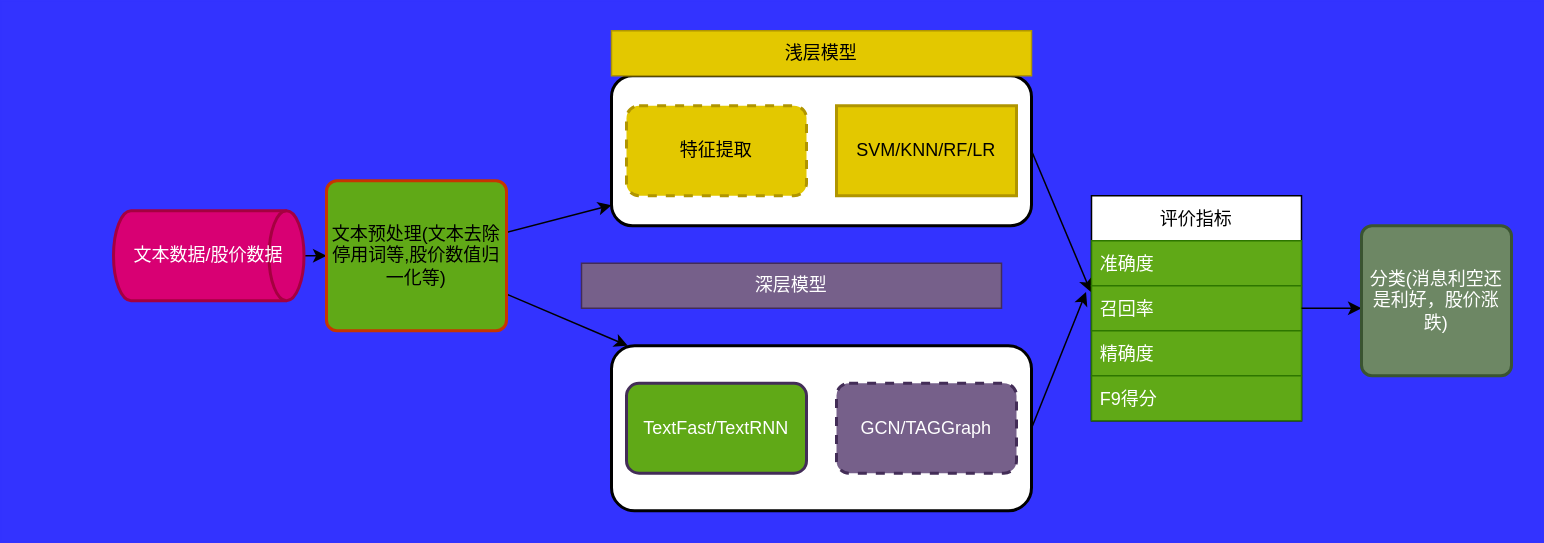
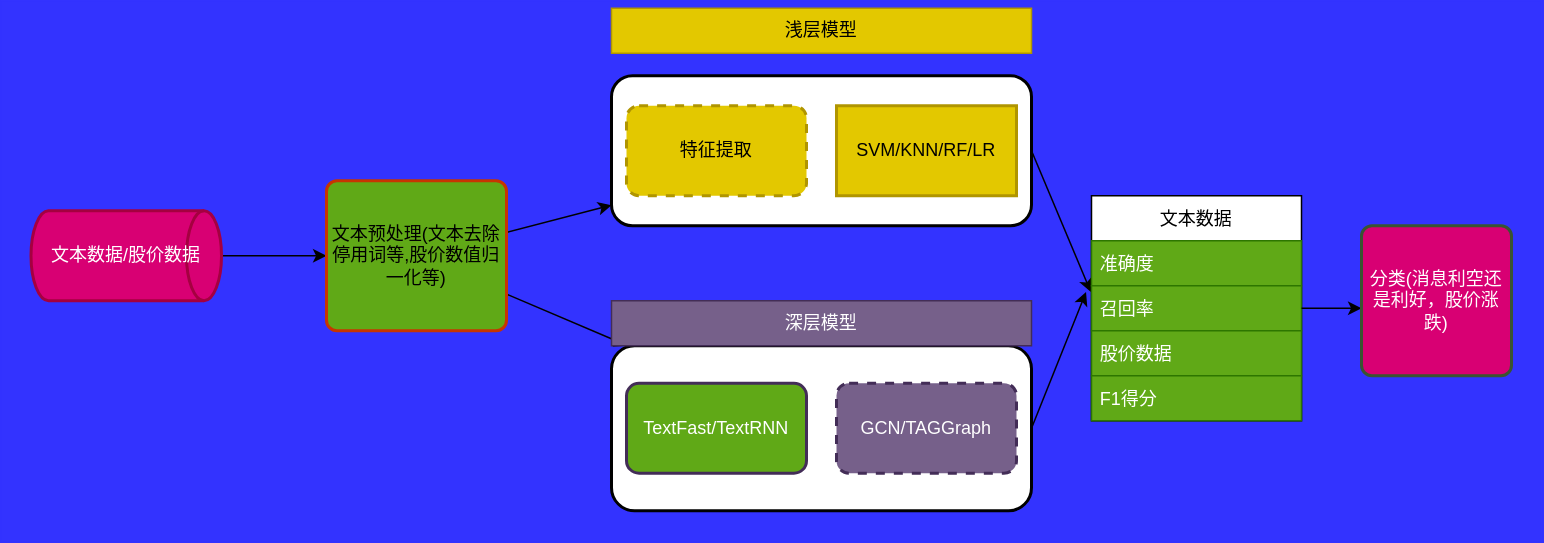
node "浅层模型": moved (821, 53) -> (821, 31)
node "评价指标": label "评价指标" -> "文本数据"
node "文本数据/股价数据": moved (209, 256) -> (126, 256)
node "深层模型": moved (791, 286) -> (821, 323)
node "分类(消息利空还是利好，股价涨跌)": fillcolor #6d8764 -> #d80073
node "精确度": label "精确度" -> "股价数据"
node "F9得分": label "F9得分" -> "F1得分"
